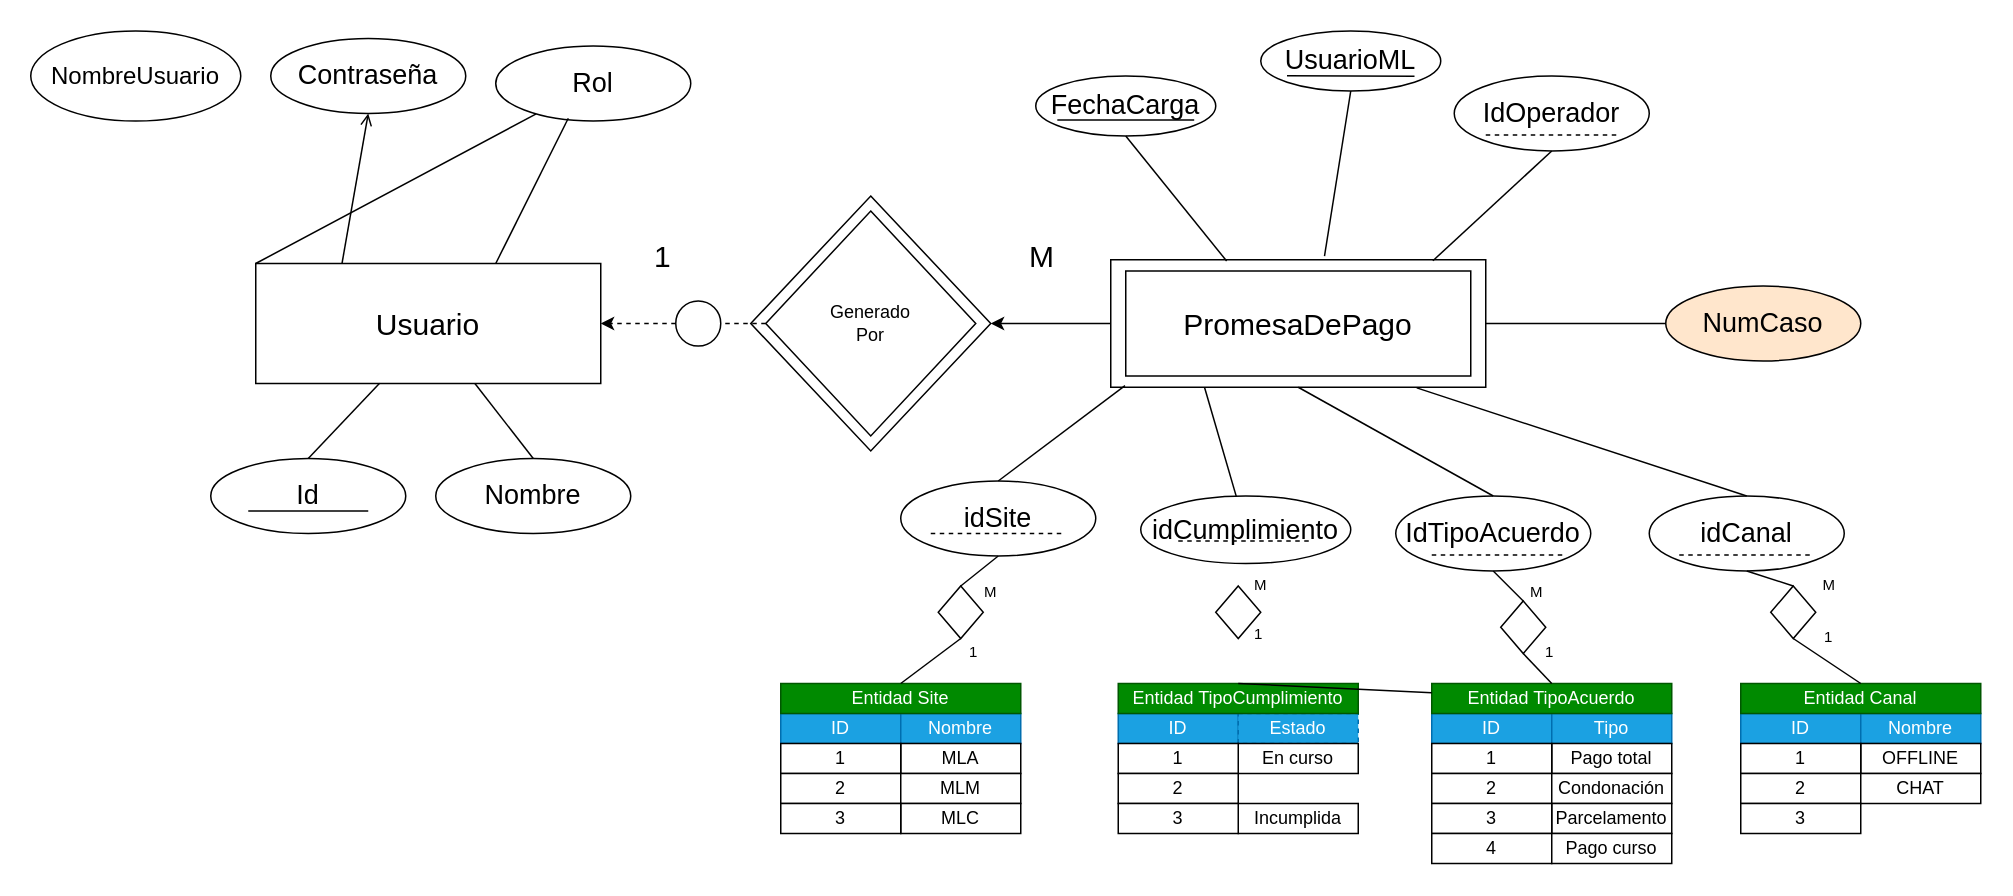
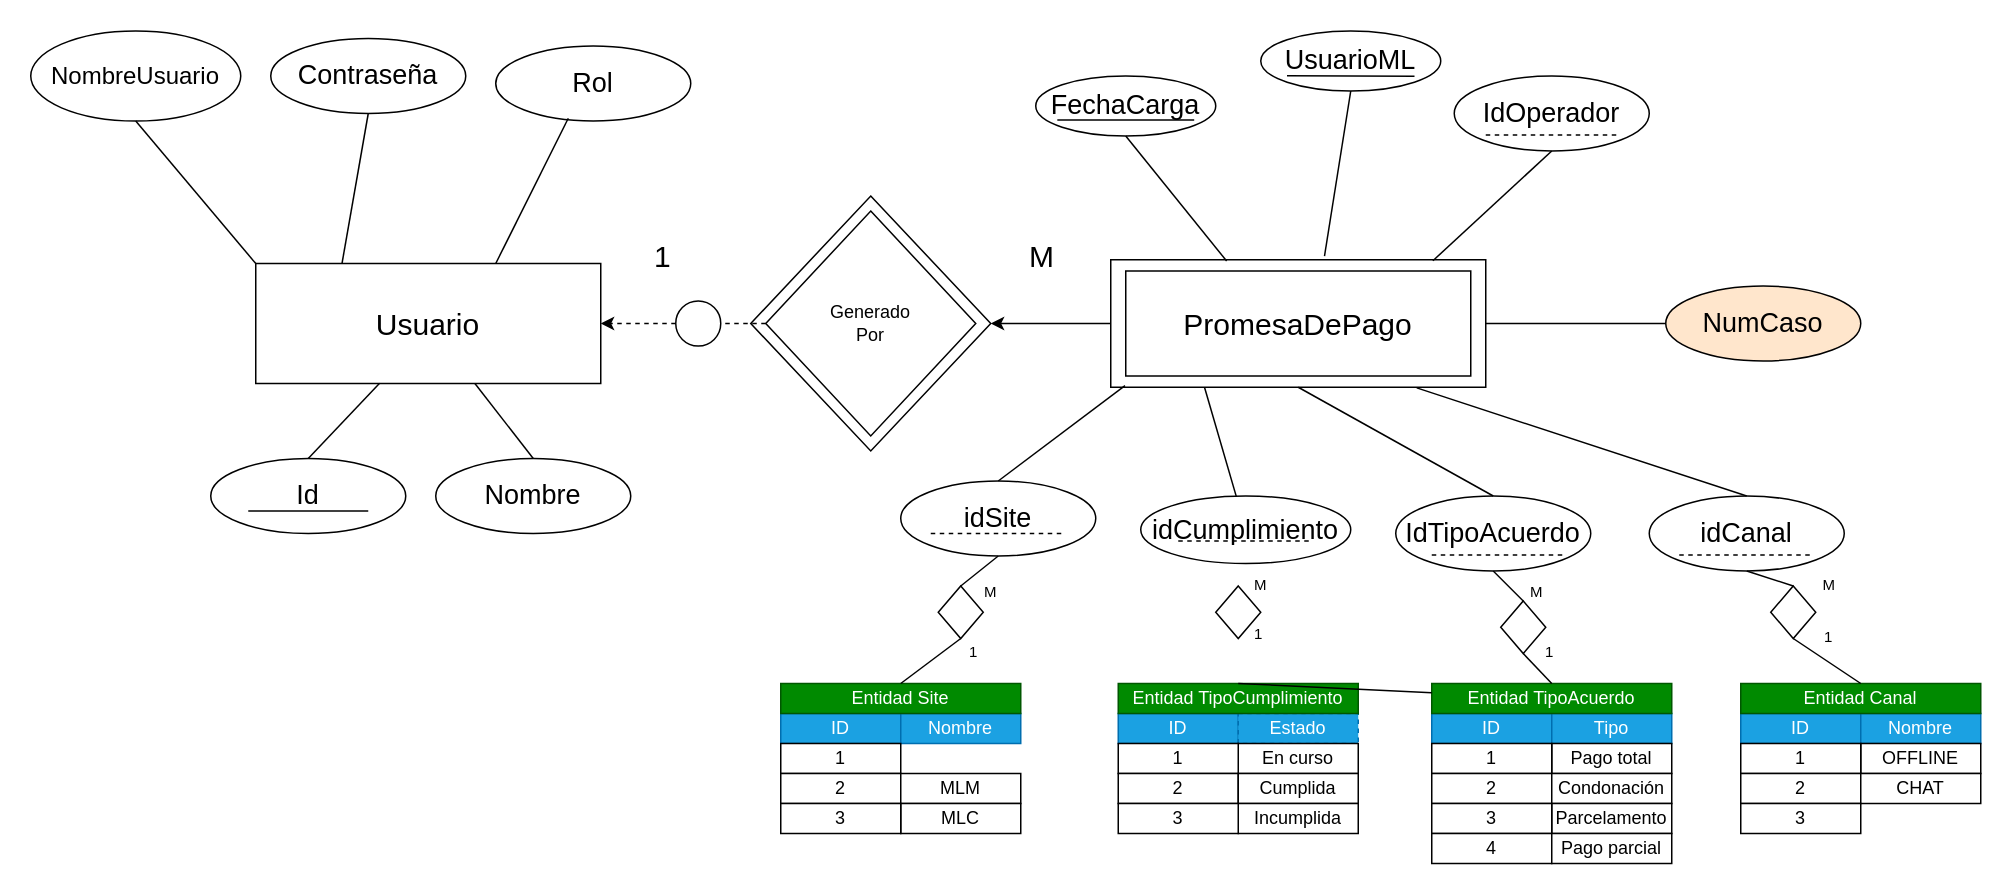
edge "Usuario" -> "Contraseña": arrowhead open -> none
edge "Rol" -- "Usuario": now "NombreUsuario" -- "Usuario"
node "MLA": removed
node "Cumplida": added
node "Pago curso": label "Pago curso" -> "Pago parcial"
